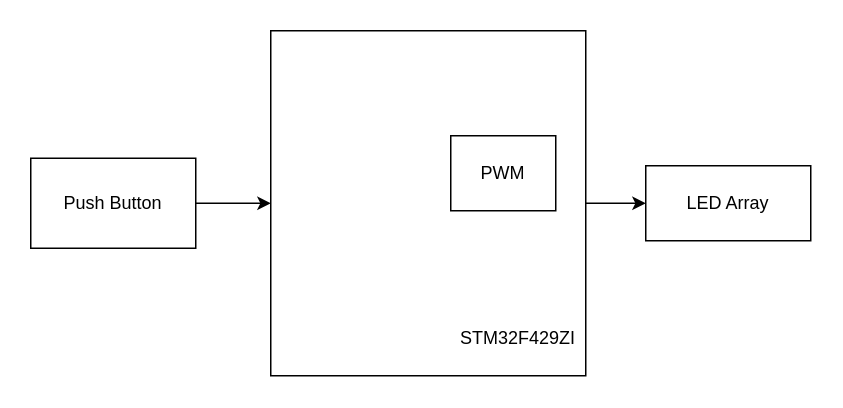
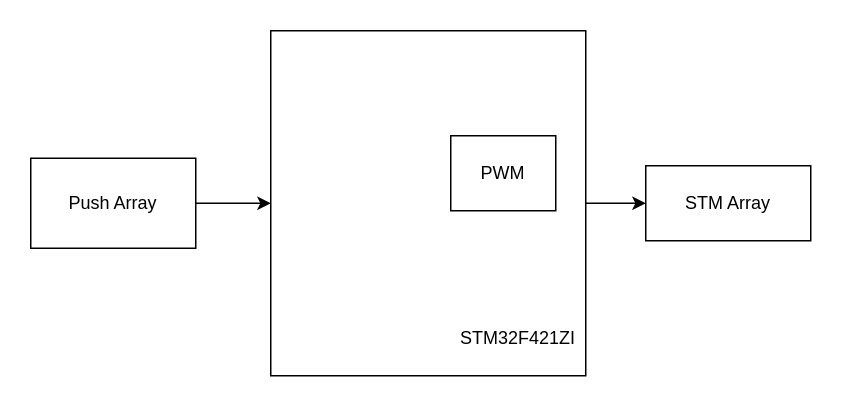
node "Push Button": label "Push Button" -> "Push Array"
node "LED Array": label "LED Array" -> "STM Array"
node "STM32F429ZI": label "STM32F429ZI" -> "STM32F421ZI"
